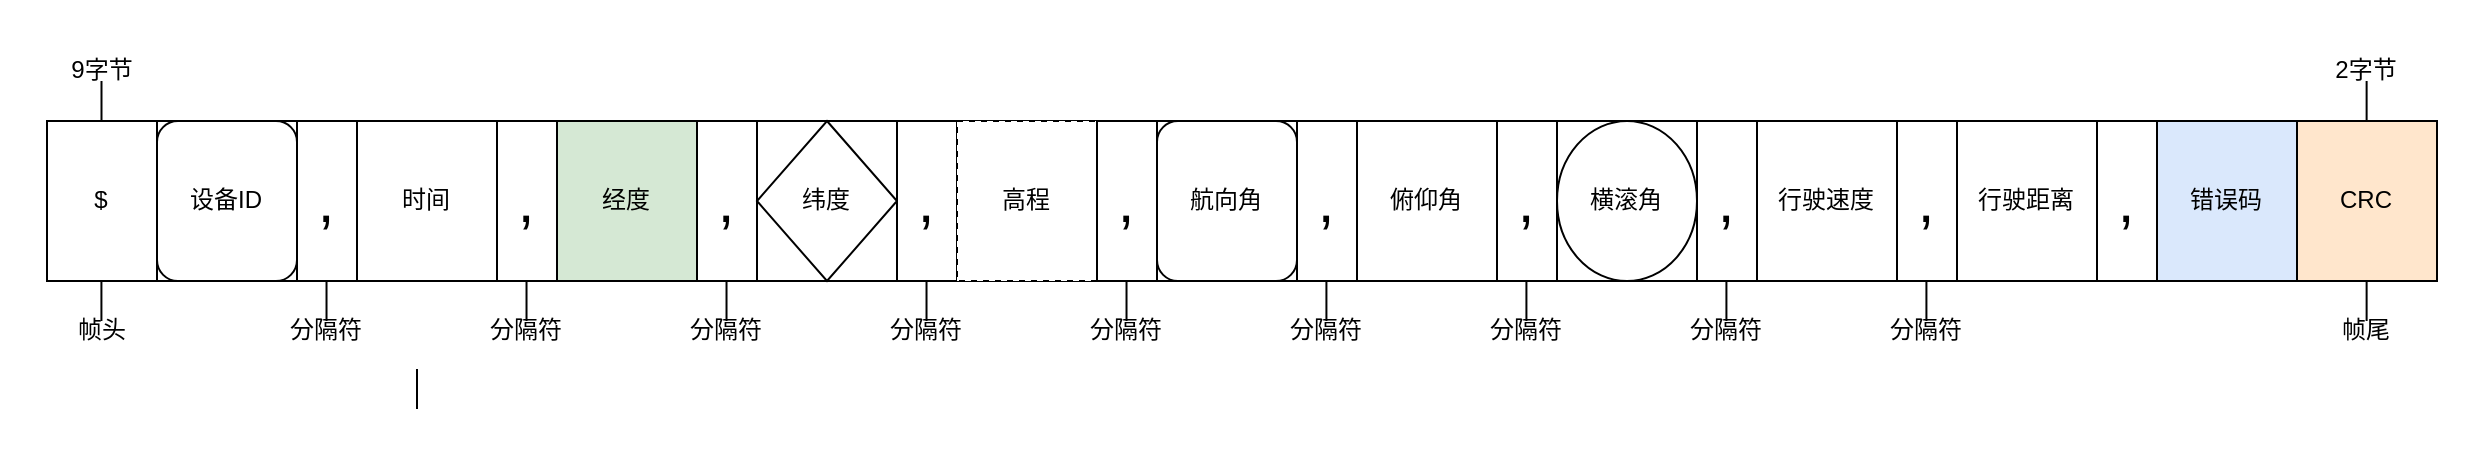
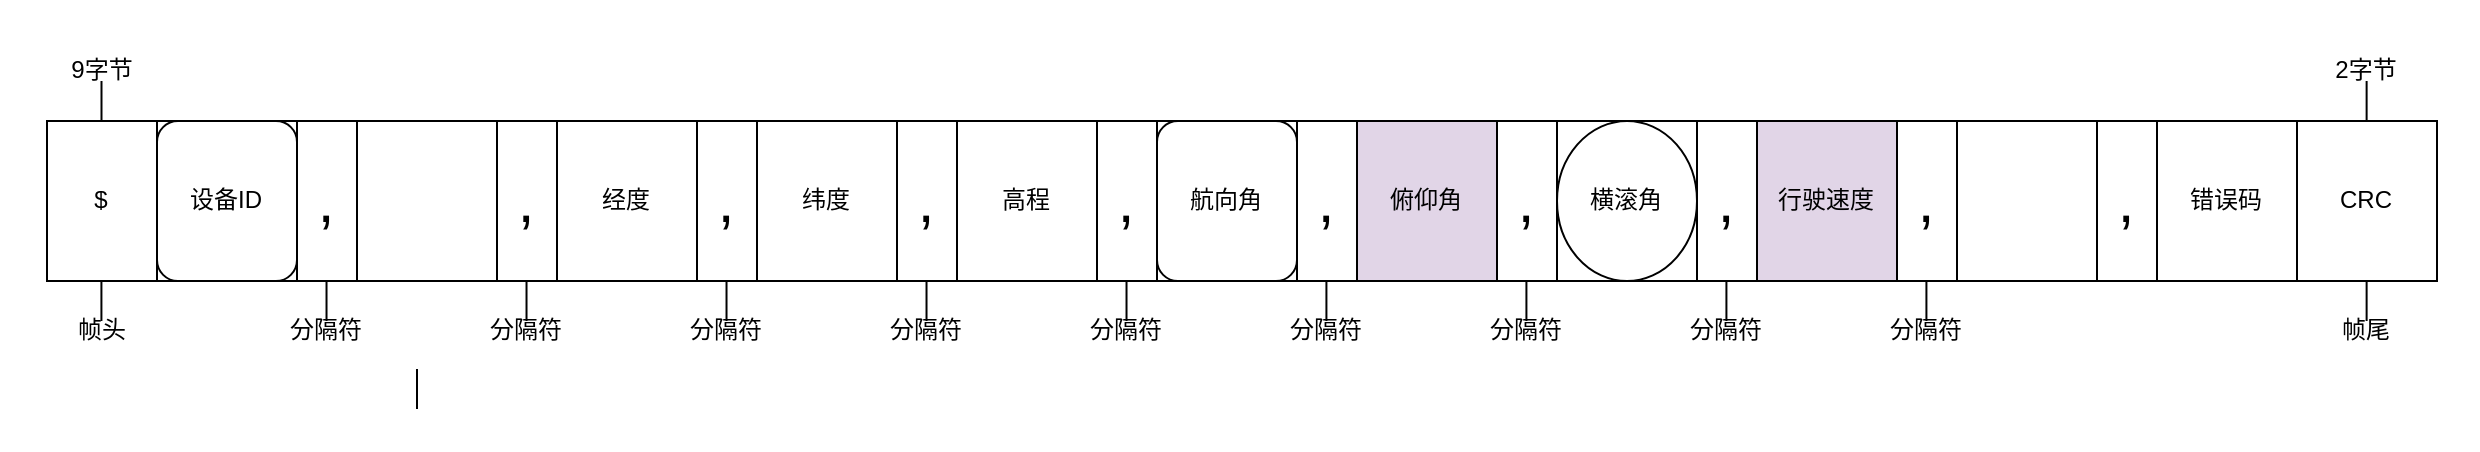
node "时间": removed
node "经度": fillcolor #d5e8d4 -> #ffffff
node "纬度": shape diamond -> rectangle
node "高程": style dashed -> solid
node "俯仰角": fillcolor #ffffff -> #e1d5e7
node "行驶速度": fillcolor #ffffff -> #e1d5e7
node "行驶距离": removed
node "错误码": fillcolor #dae8fc -> #ffffff
node "CRC": fillcolor #ffe6cc -> #ffffff
